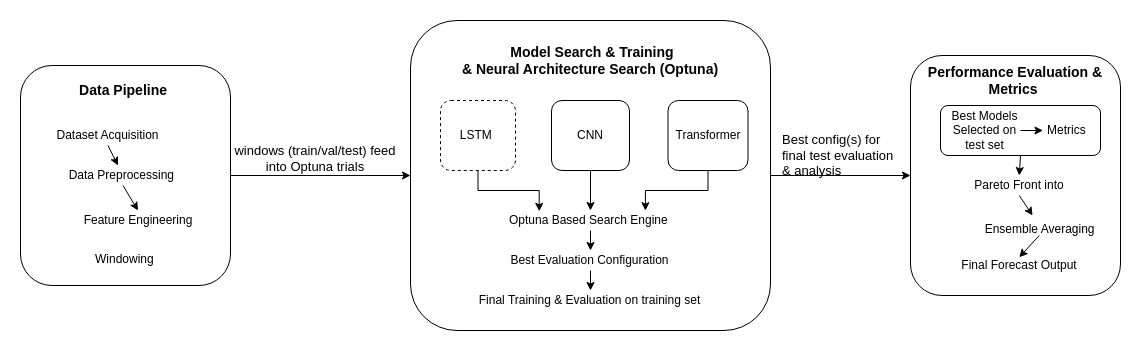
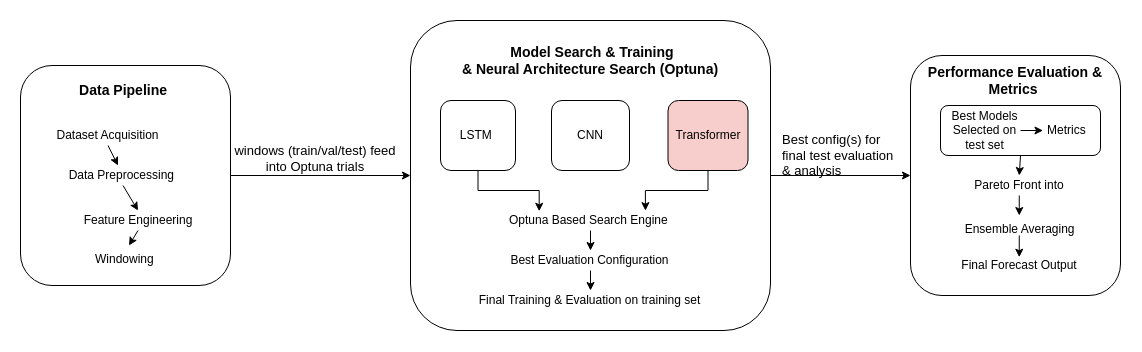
node "LSTM": style dashed -> solid
node "Transformer": fillcolor #ffffff -> #f8cecc
edge "CNN" -> "Optuna Based Search Engine": removed
node "Ensemble Averaging": moved (1039, 226) -> (1019, 226)
edge "Feature Engineering" -> "Windowing": added
